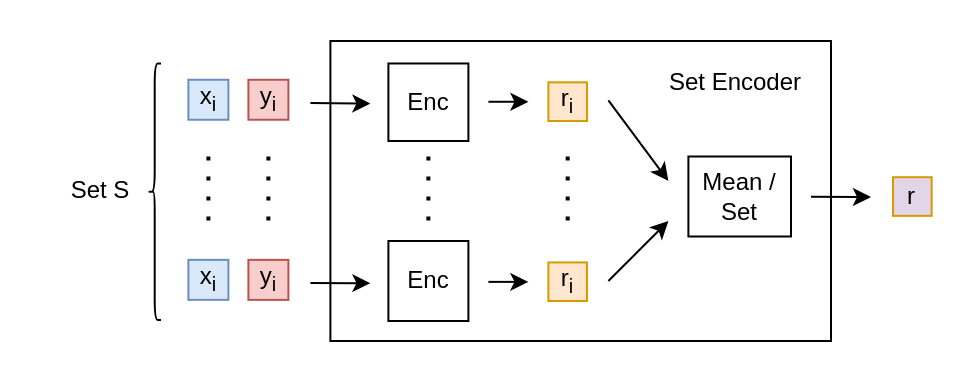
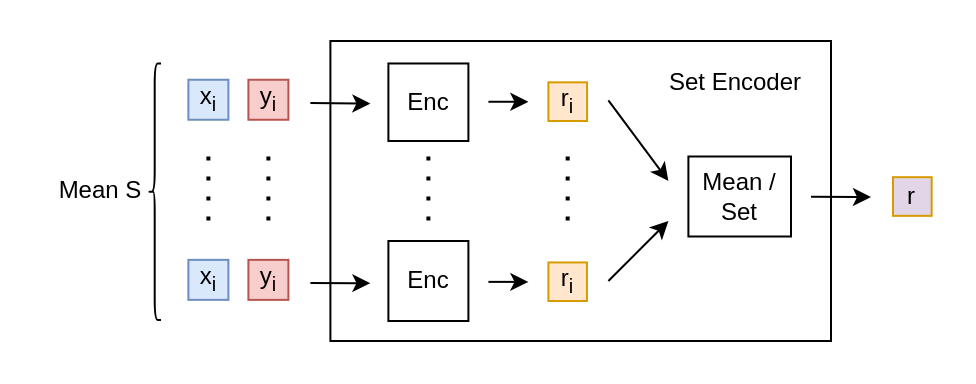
node "Set S": label "Set S" -> "Mean S"
